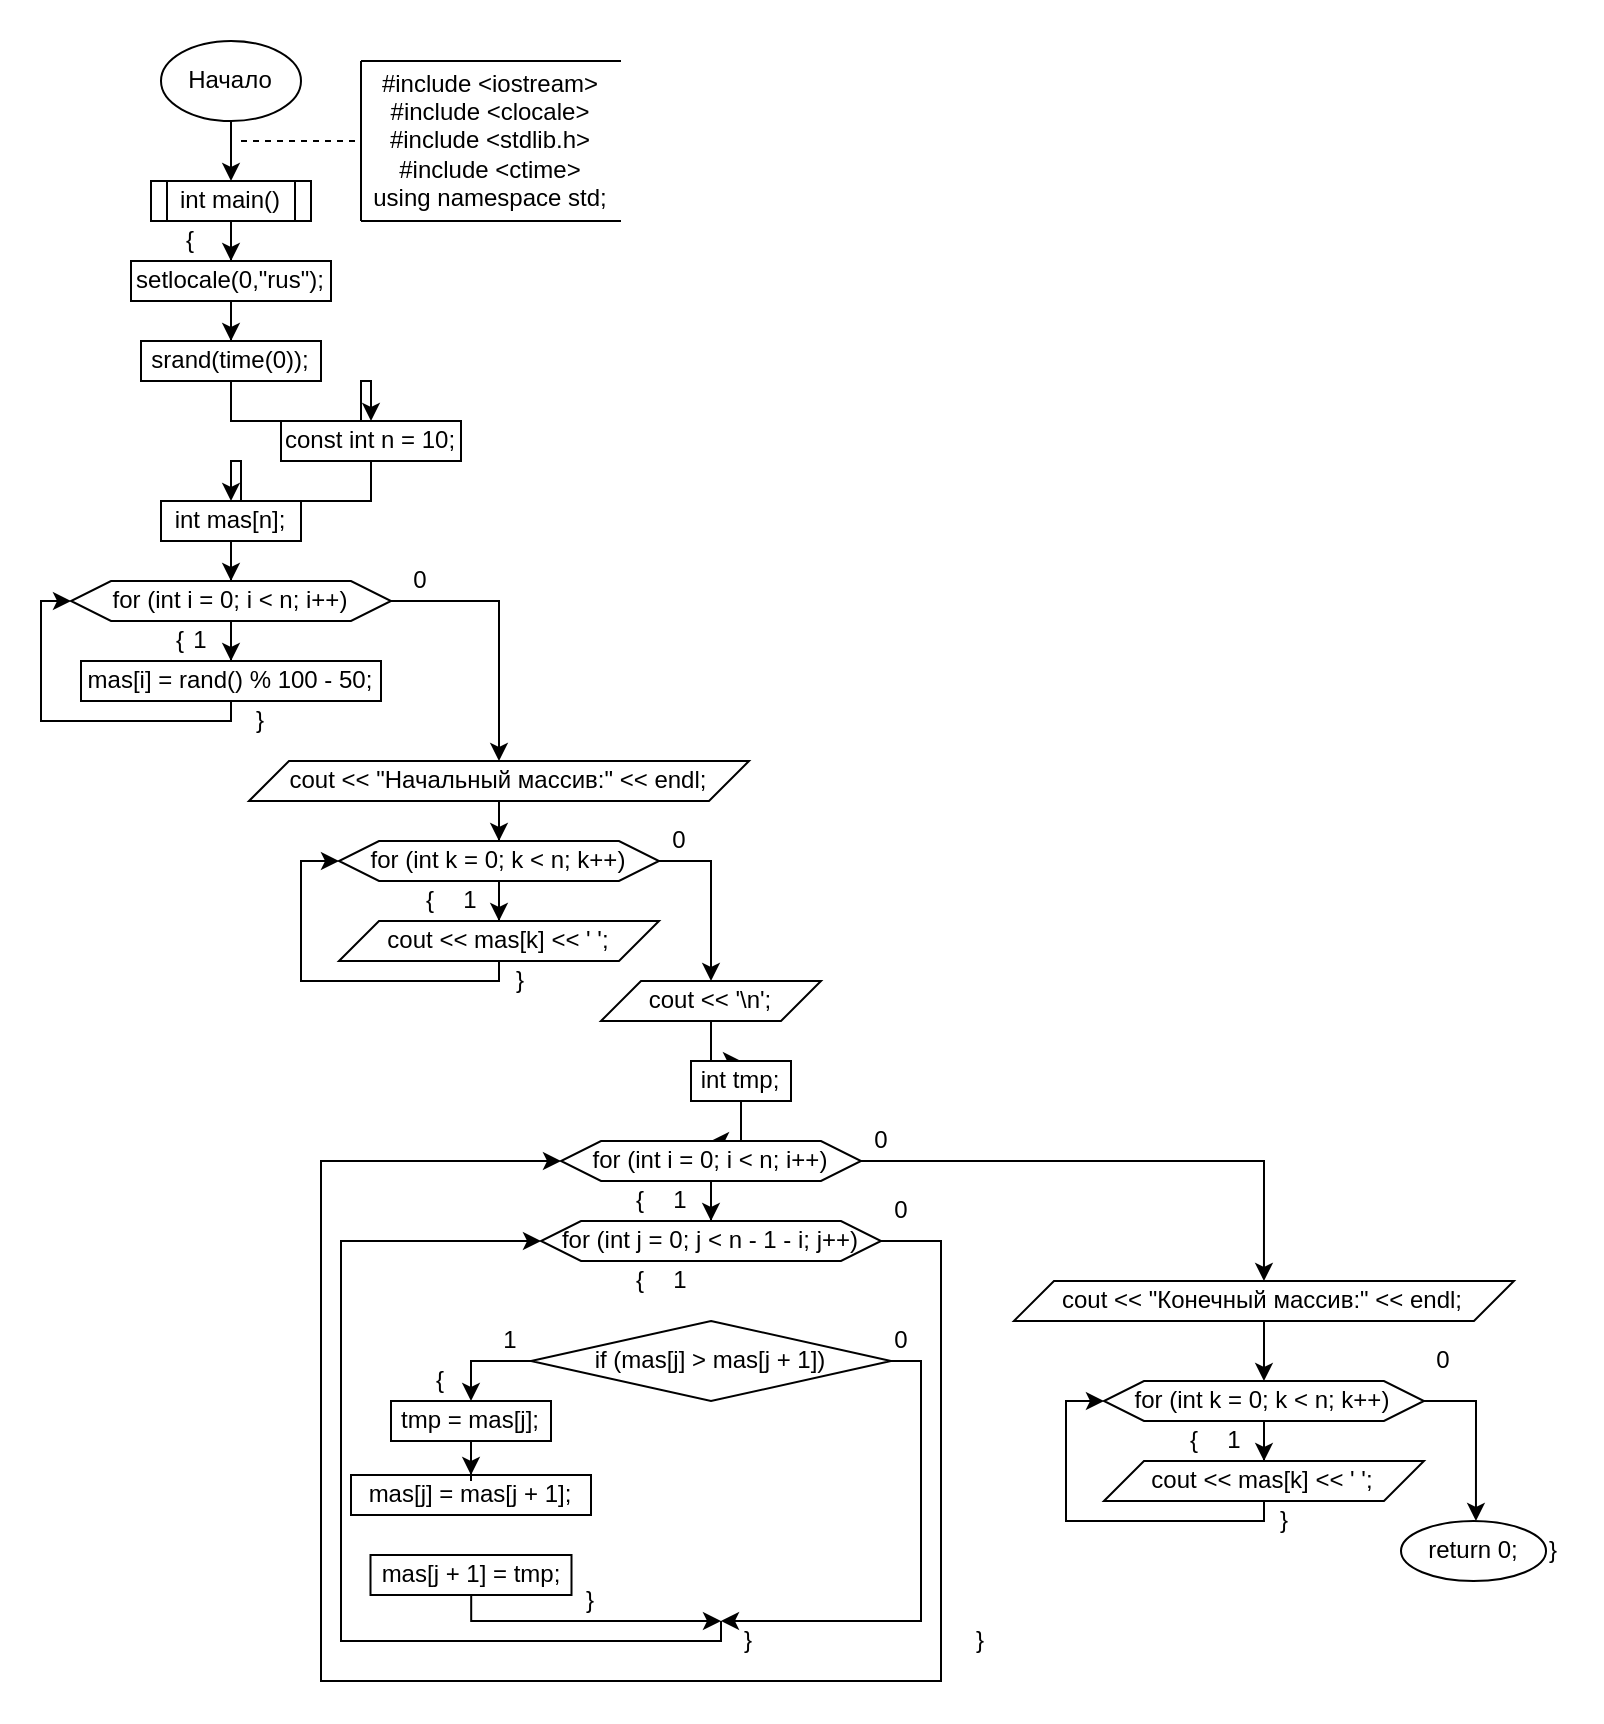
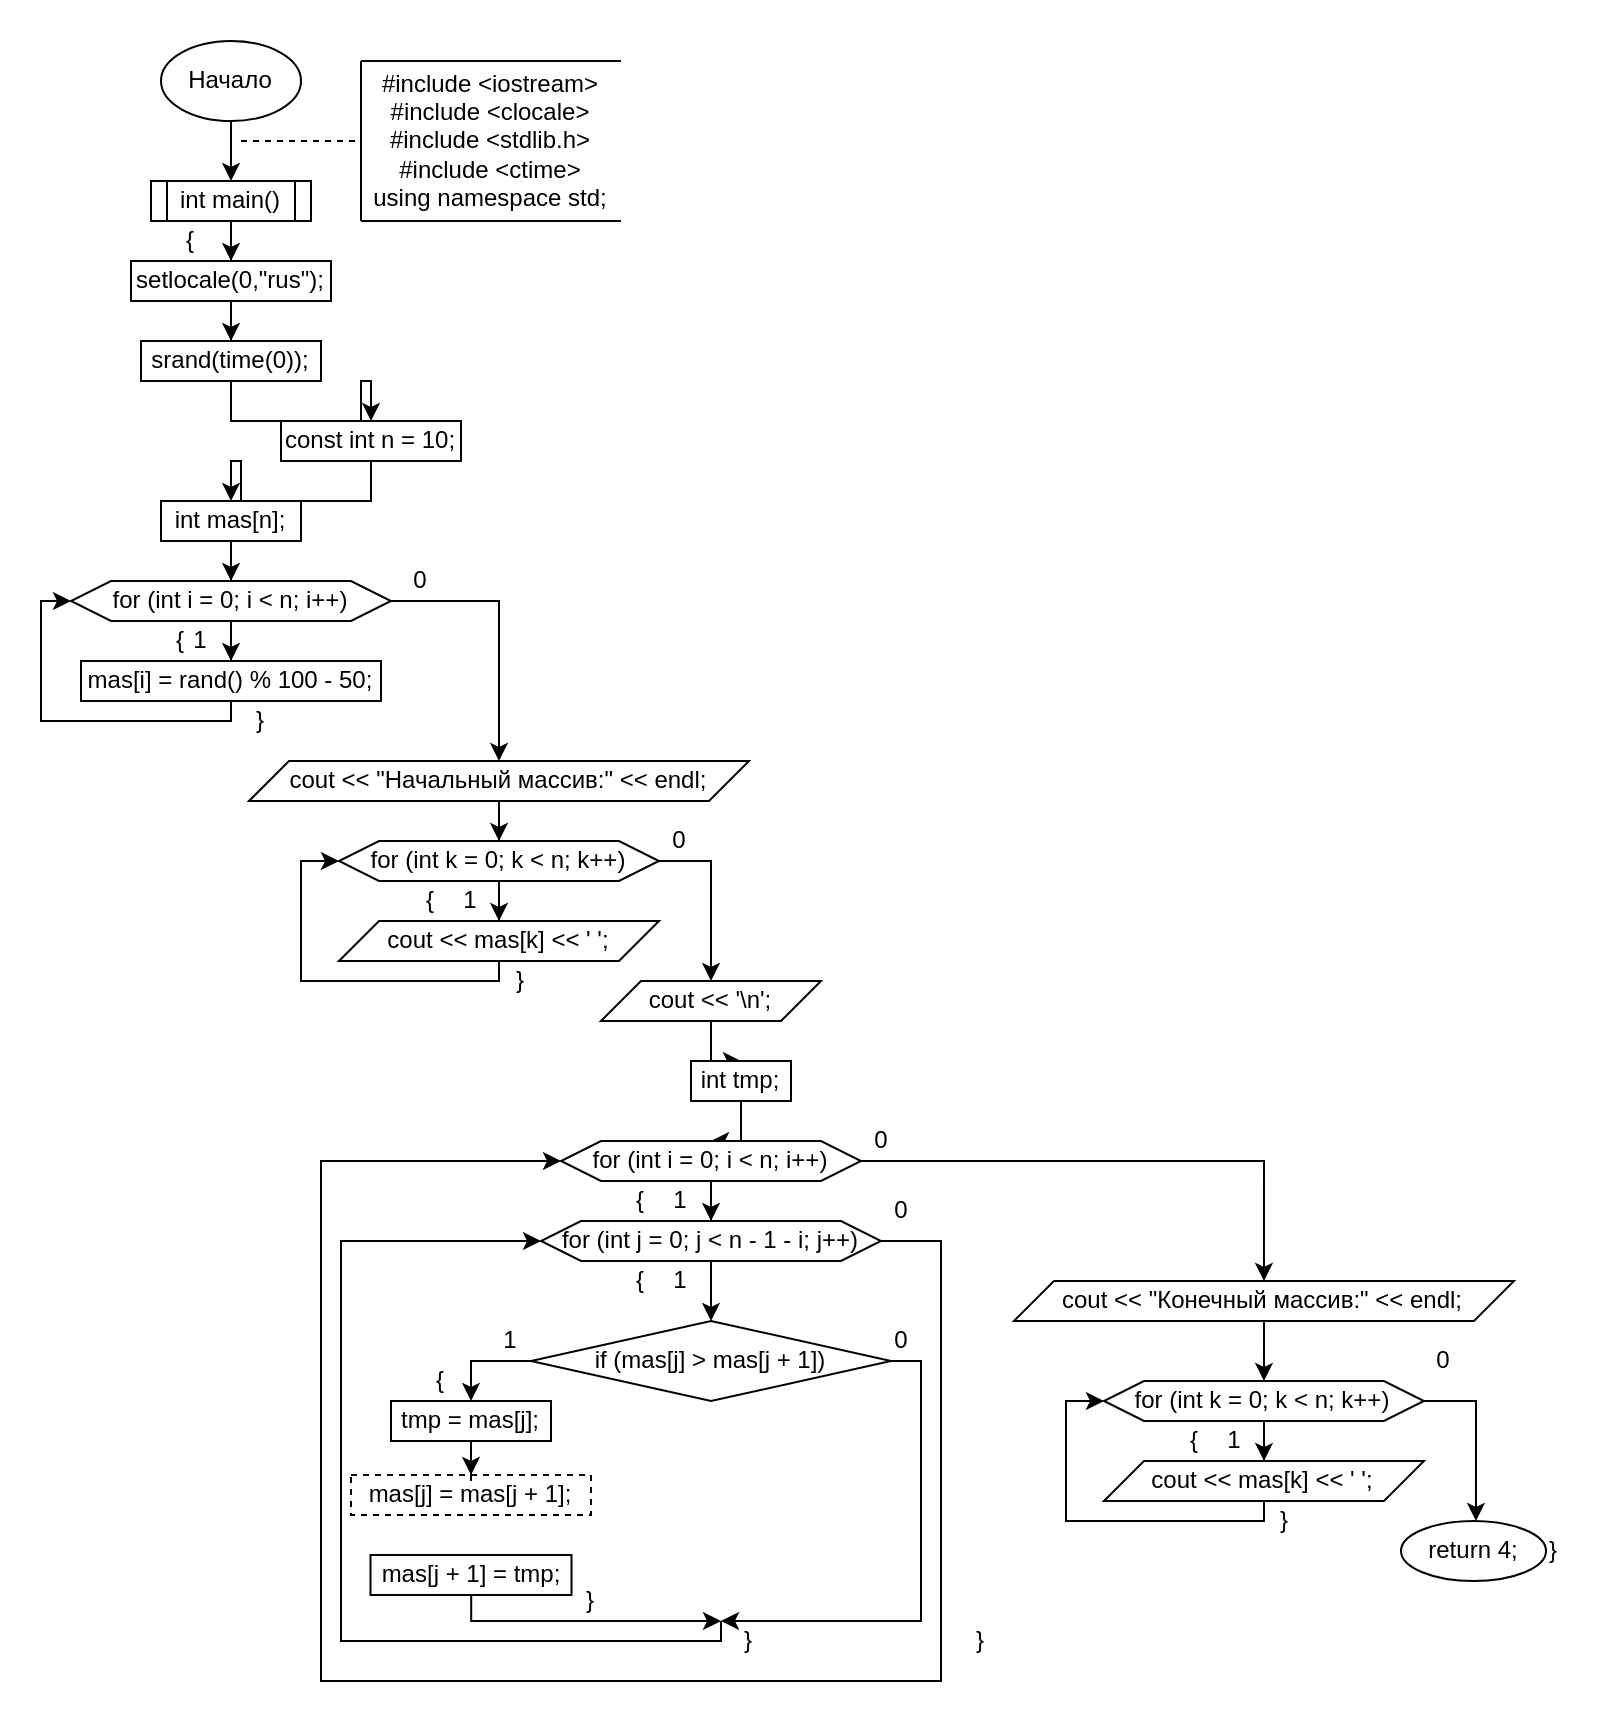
edge "for (int j = 0; j < n - 1 - i; j++)" -> "if (mas[j] > mas[j + 1])": added
node "mas[j] = mas[j + 1];": style solid -> dashed
node "return 0;": label "return 0;" -> "return 4;"
